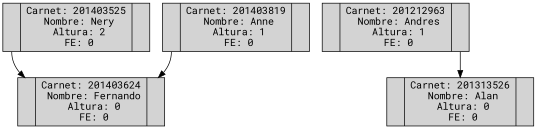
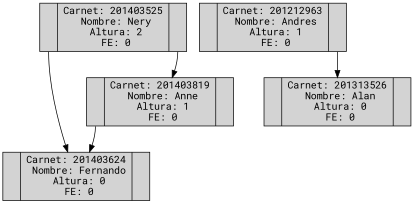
edge "Carnet: 201403525" -> "Carnet: 201403819": added
